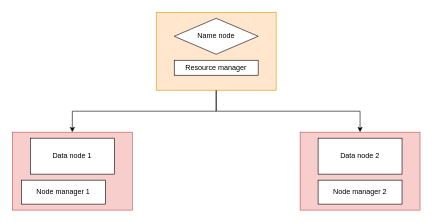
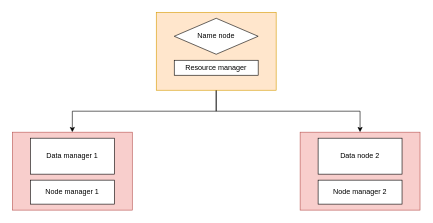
node "Data node 1": label "Data node 1" -> "Data manager 1"
node "Node manager 1": moved (63, 192) -> (72, 192)
